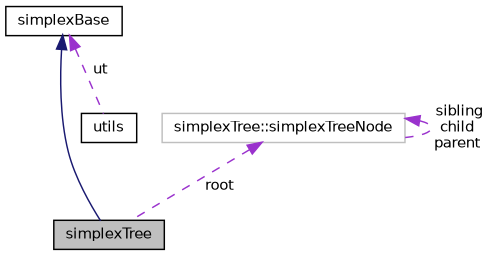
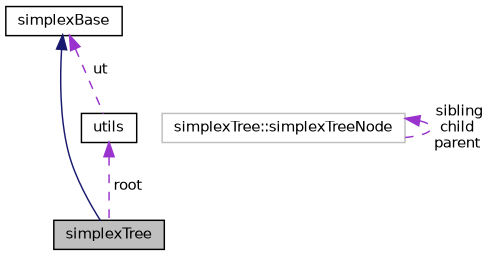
edge "simplexTree" -> "simplexTree::simplexTreeNode": now "simplexTree" -> "utils"
